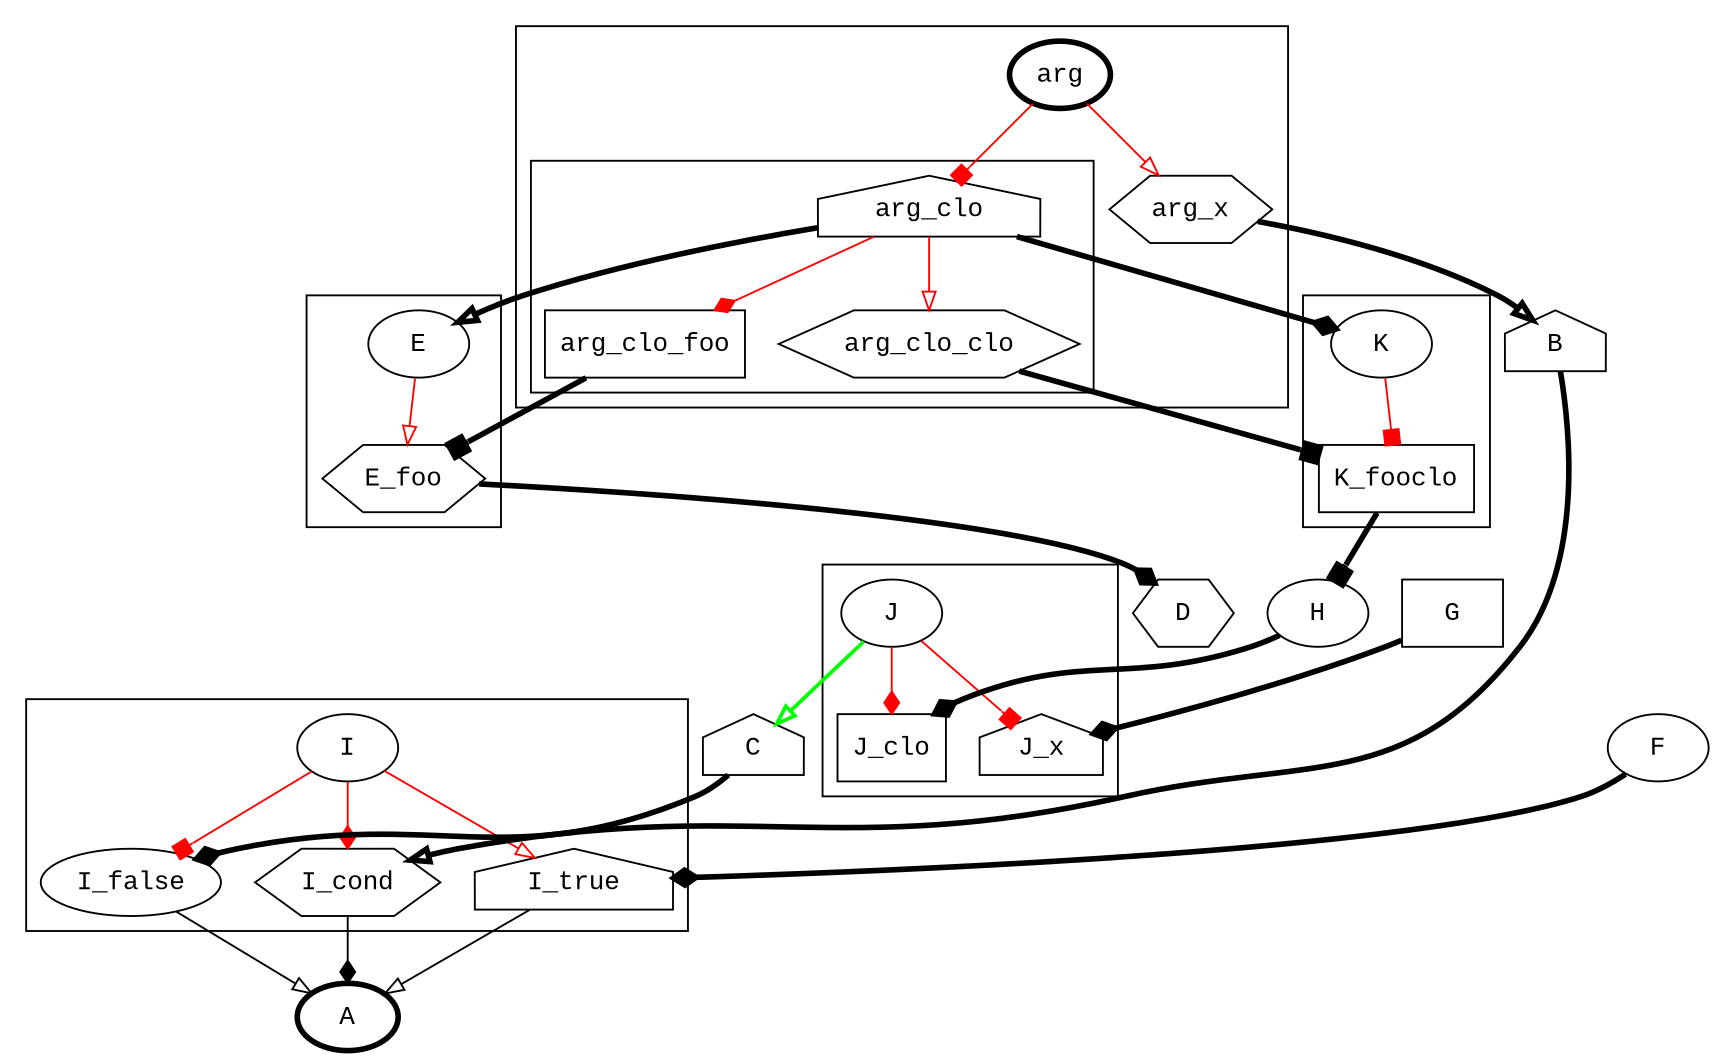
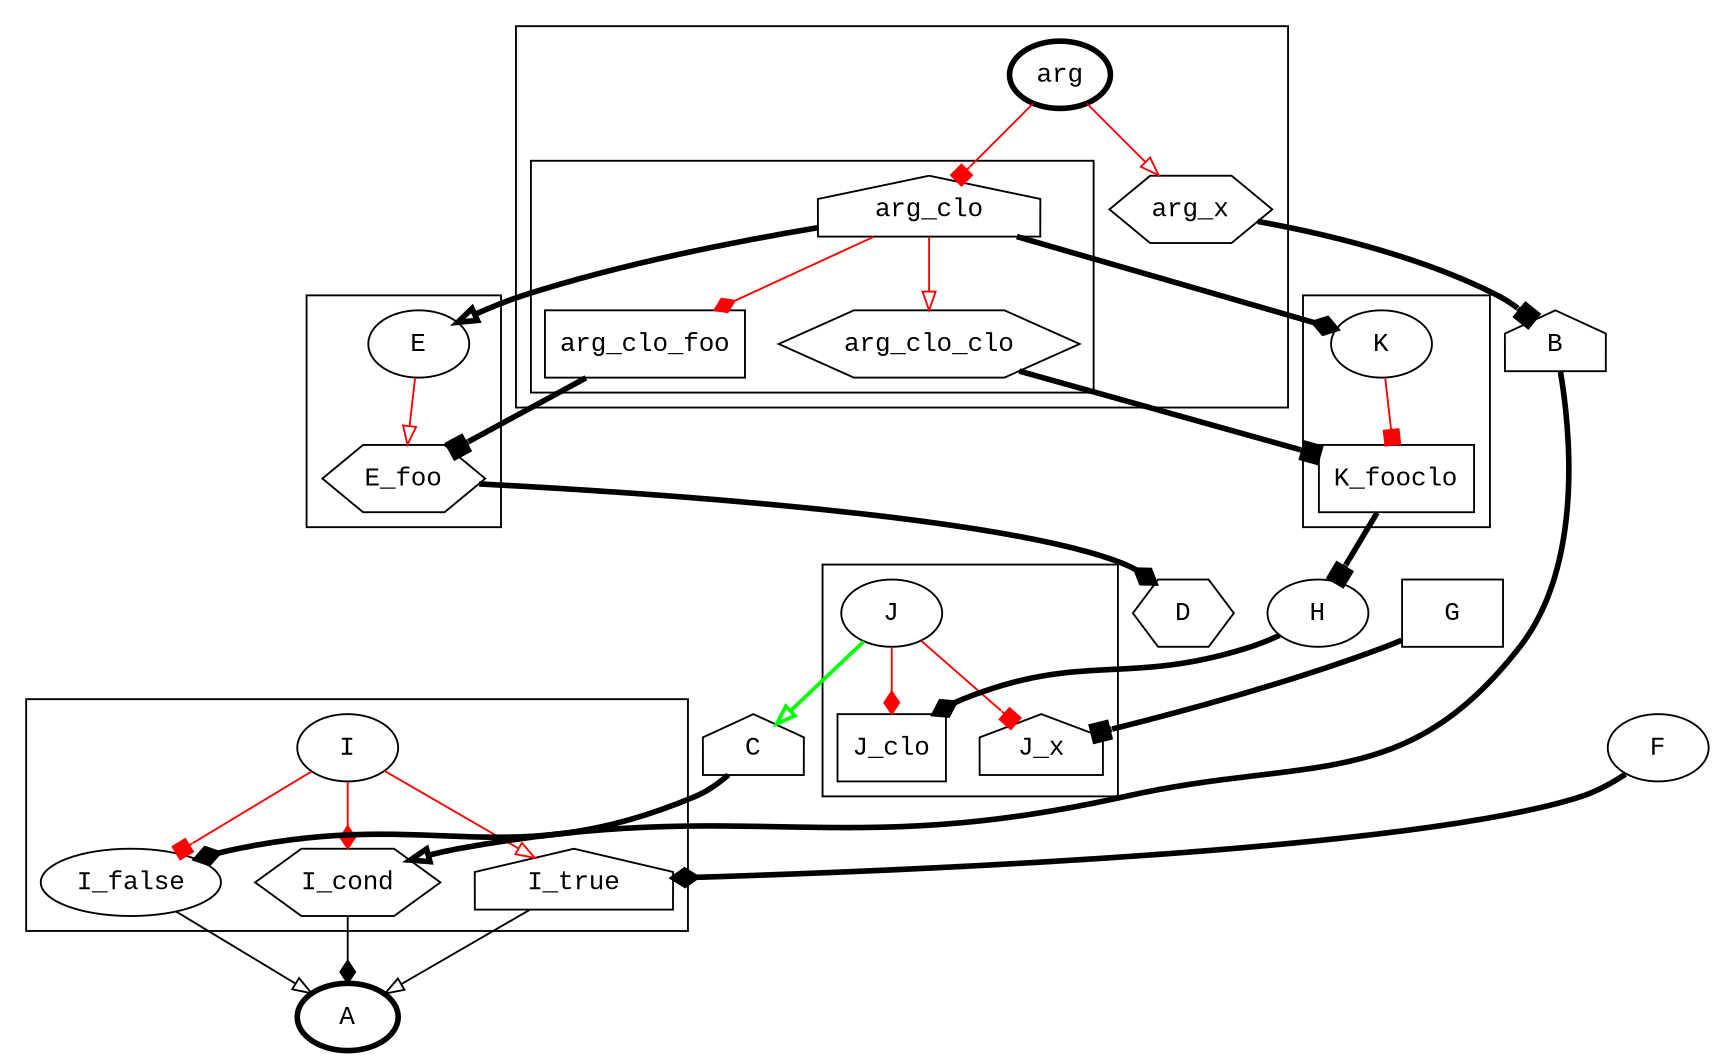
edge "arg_x" -> "B": arrowhead onormal -> box
edge "G" -> "J_x": arrowhead diamond -> box
